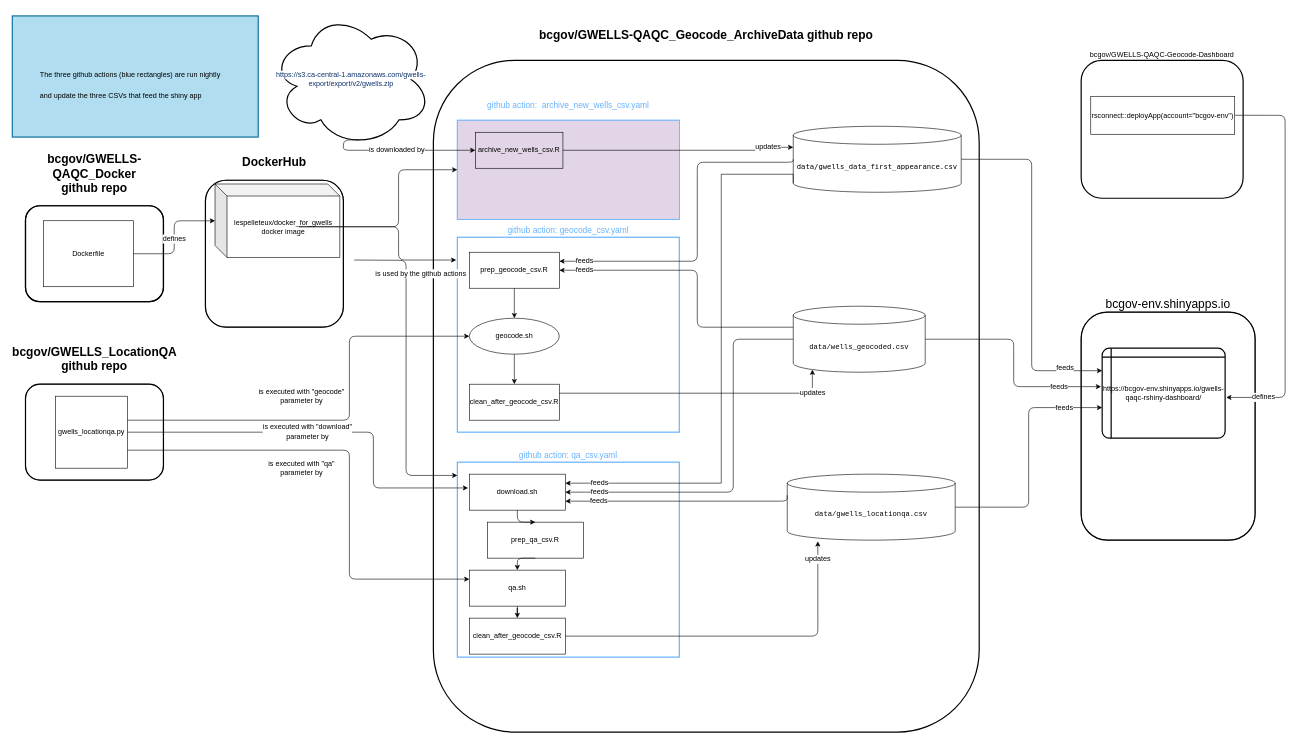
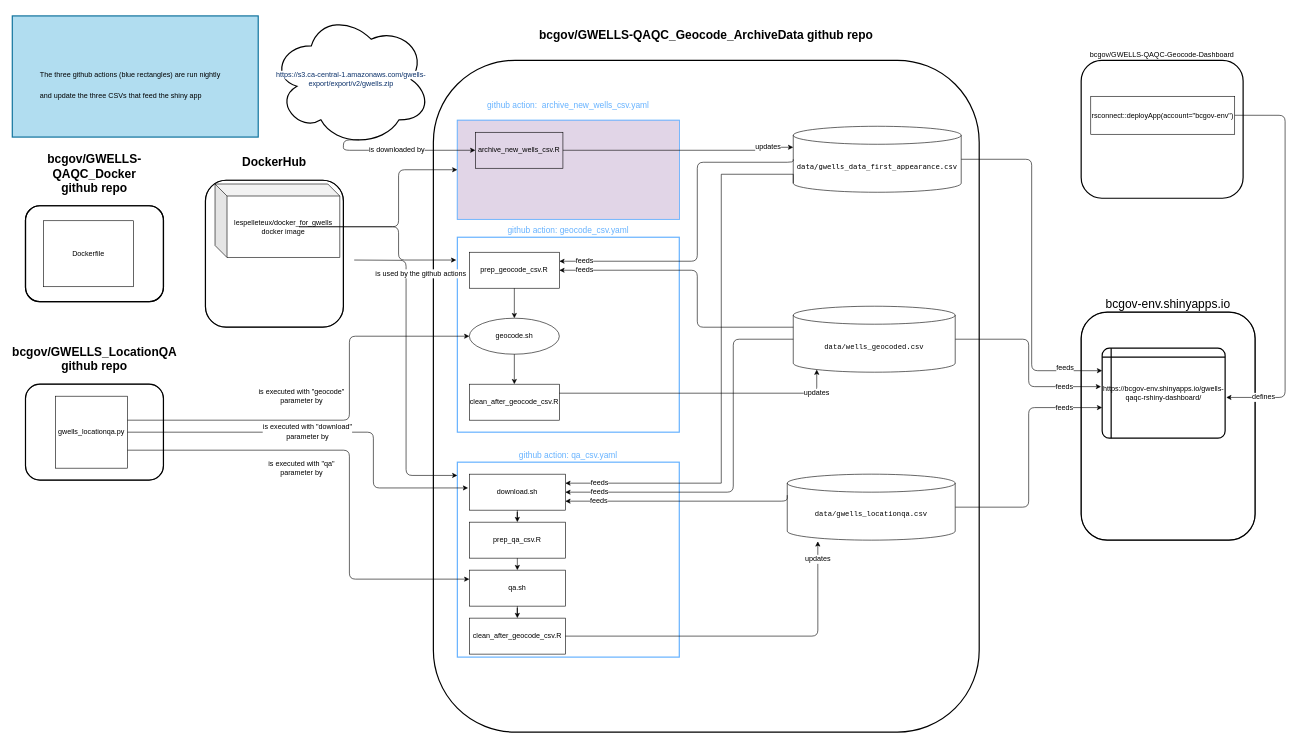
edge "Dockerfile" -> "lespelleteux/docker_for_gwells docker image": removed, label "defines"
node "data/wells_geocoded.csv": size 132x66 -> 162x66
node "prep_qa_csv.R": moved (536, 540) -> (518, 540)
